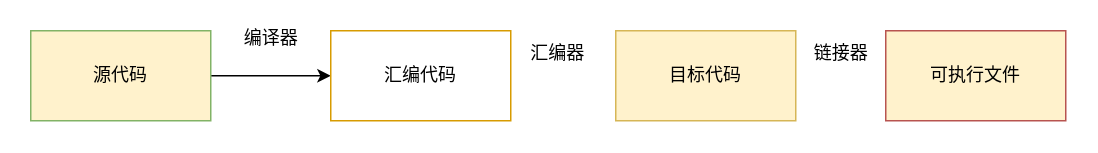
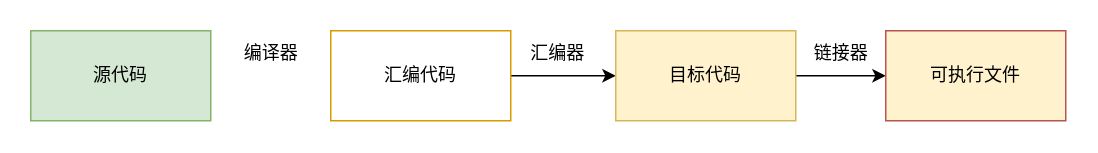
node "编译器": moved (271, 38) -> (271, 53)
node "源代码": fillcolor #fff2cc -> #d5e8d4
edge "源代码" -> "汇编代码": removed
edge "汇编代码" -> "目标代码": added
edge "目标代码" -> "可执行文件": added
